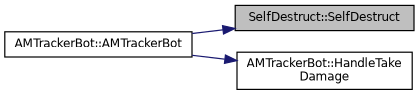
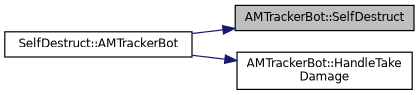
node "SelfDestruct::SelfDestruct": label "SelfDestruct::SelfDestruct" -> "AMTrackerBot::SelfDestruct"
node "AMTrackerBot::AMTrackerBot": label "AMTrackerBot::AMTrackerBot" -> "SelfDestruct::AMTrackerBot"
